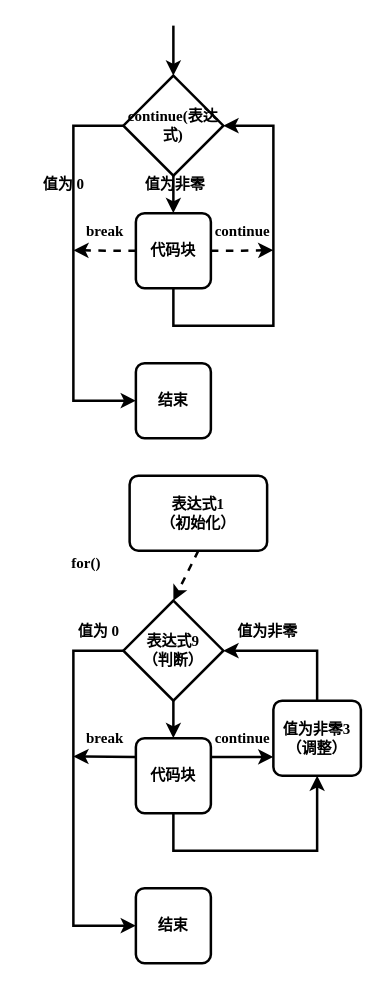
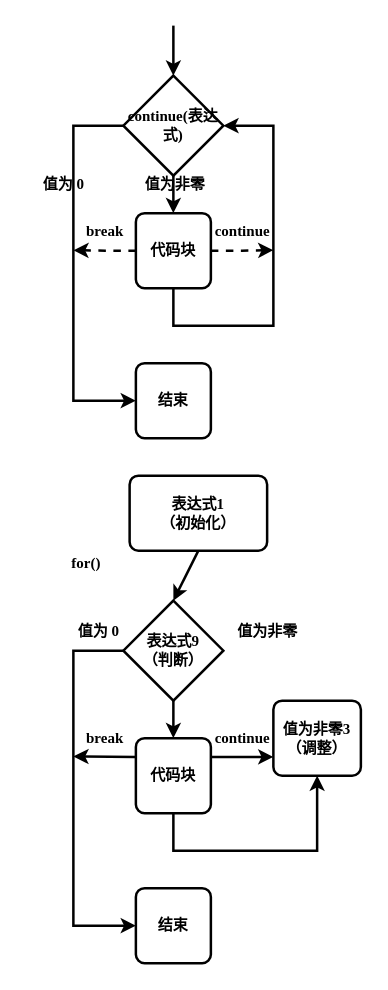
edge "表达式1 （初始化）" -> "表达式9 （判断）": style dashed -> solid
edge "值为非零3 （调整）" -> "表达式9 （判断）": removed
